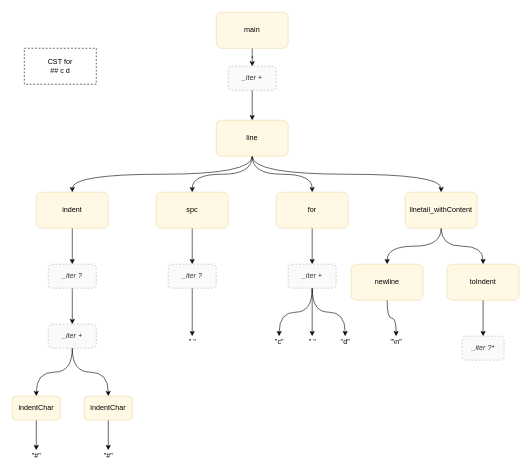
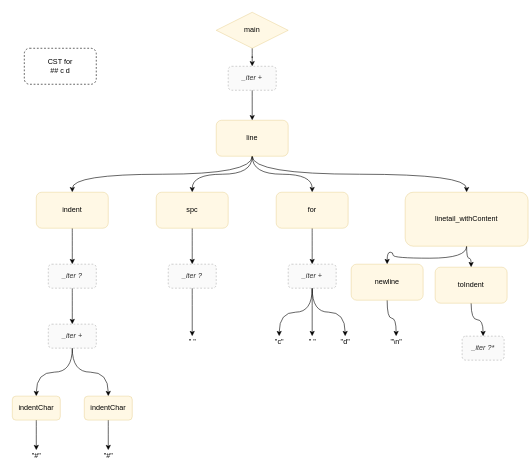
node "main": shape rounded rectangle -> diamond
node "CST for ## c d": shape rectangle -> rounded rectangle
node "linetail_withContent": size 72x36 -> 123x54
node "toIndent": moved (483, 282) -> (471, 285)
